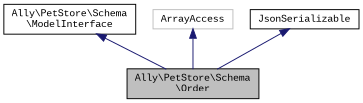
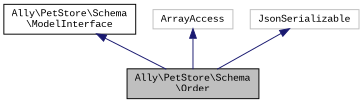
node "JsonSerializable": color black -> grey75
